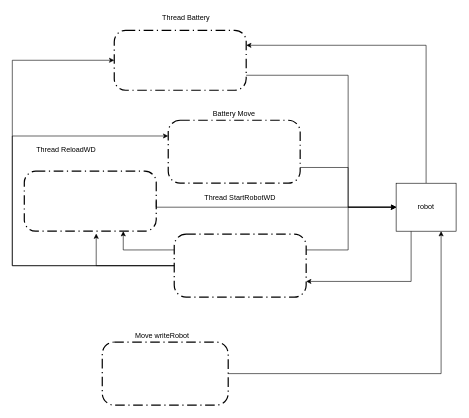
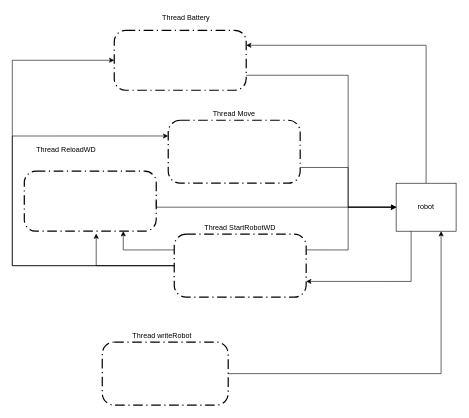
node "Battery Move": label "Battery Move" -> "Thread Move"
node "Thread StartRobotWD": moved (240, 198) -> (240, 228)
node "Move writeRobot": label "Move writeRobot" -> "Thread writeRobot"
